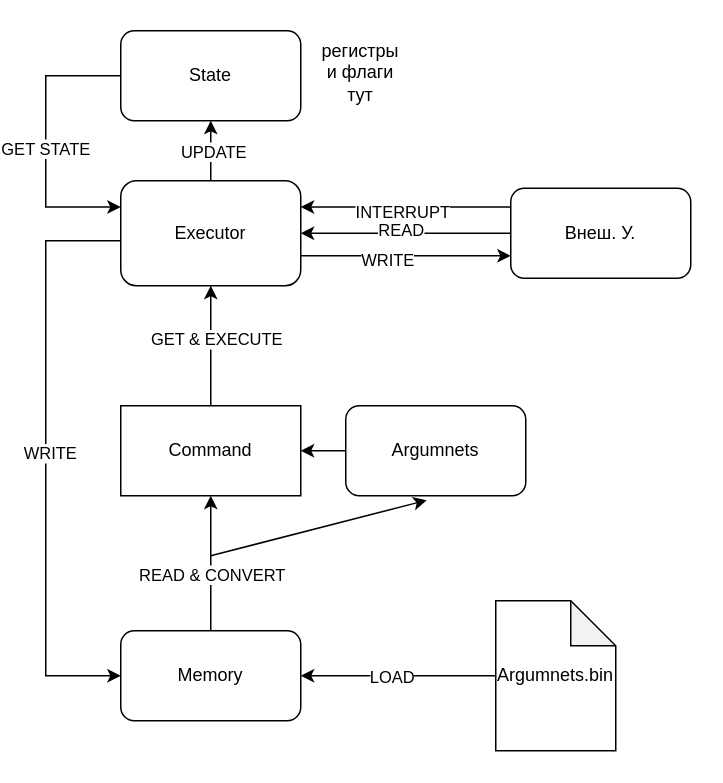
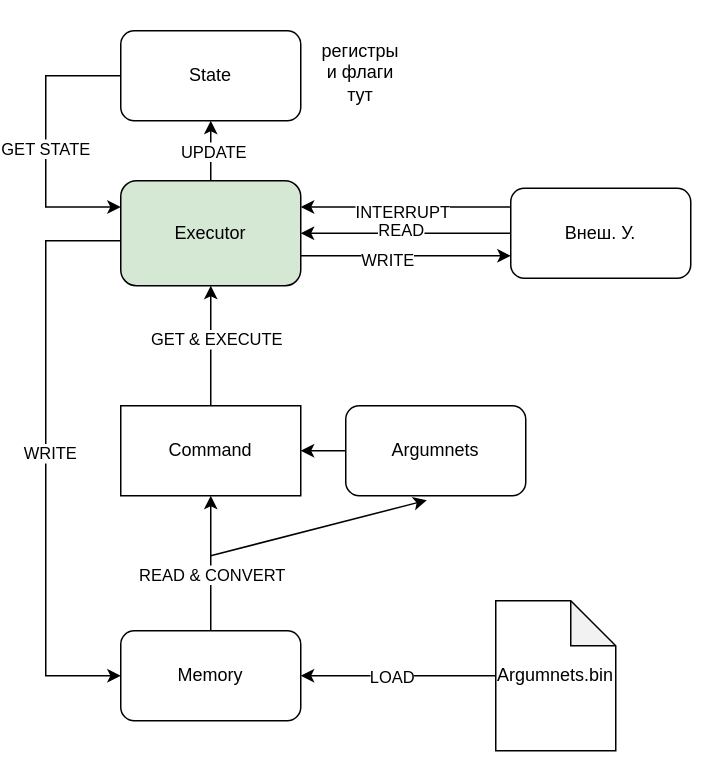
node "Executor": fillcolor #ffffff -> #d5e8d4
